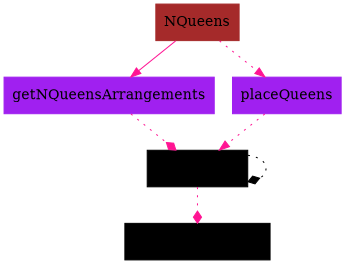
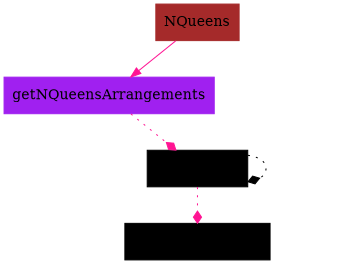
node "placeQueens": removed
